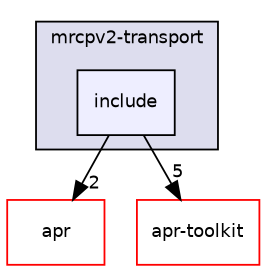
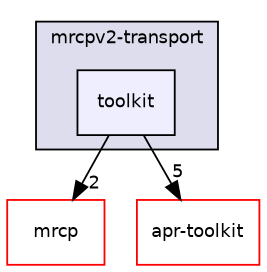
node "include": label "include" -> "toolkit"
node "apr": label "apr" -> "mrcp"
